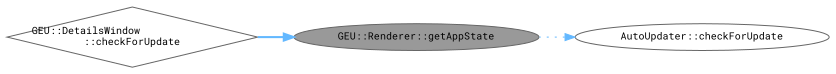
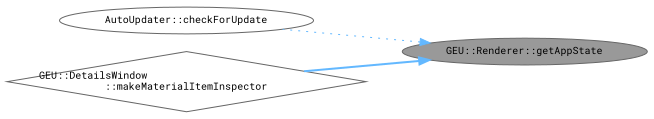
node "GEU::DetailsWindow ::checkForUpdate": label "GEU::DetailsWindow ::checkForUpdate" -> "GEU::DetailsWindow ::makeMaterialItemInspector"
edge "GEU::Renderer::getAppState" -> "AutoUpdater::checkForUpdate": reversed
